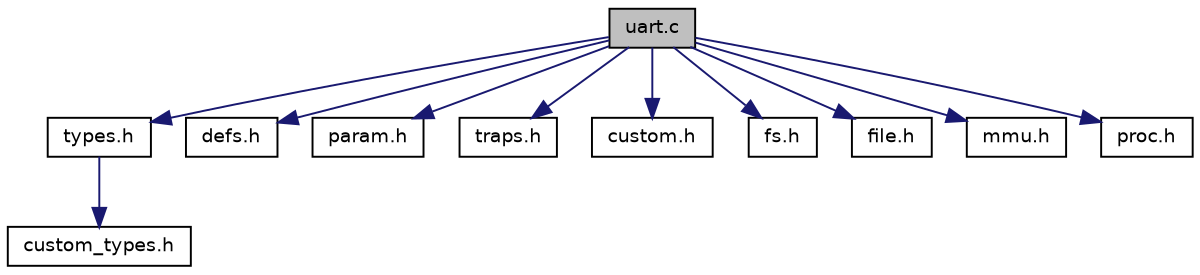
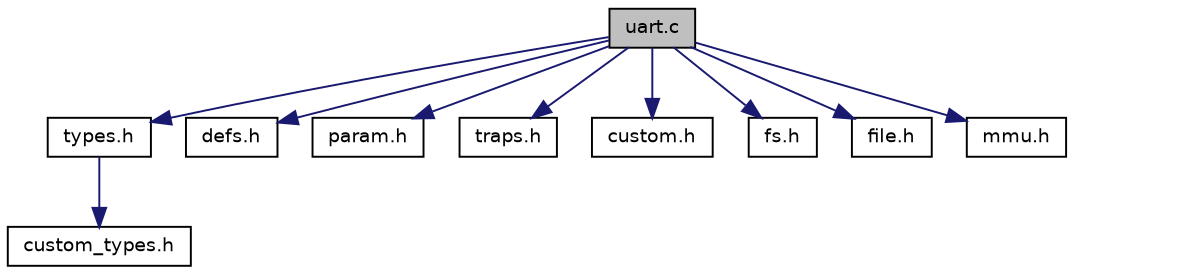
node "proc.h": removed
